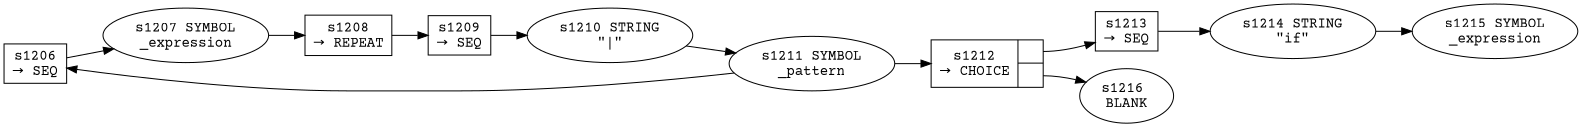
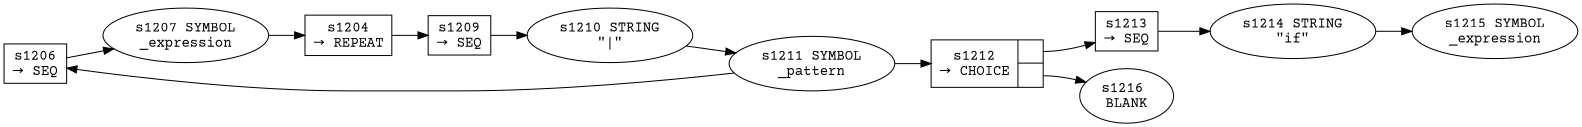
node "s1208 → REPEAT": label "s1208 → REPEAT" -> "s1204 → REPEAT"
